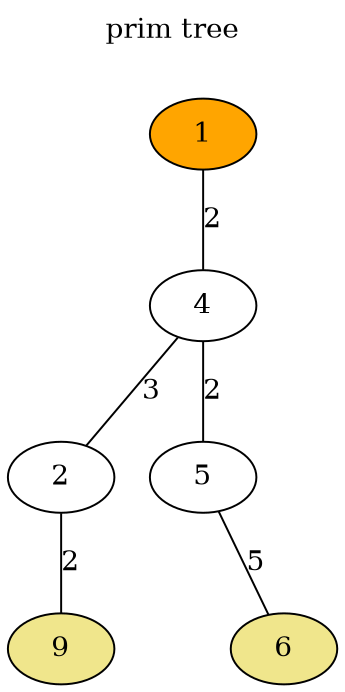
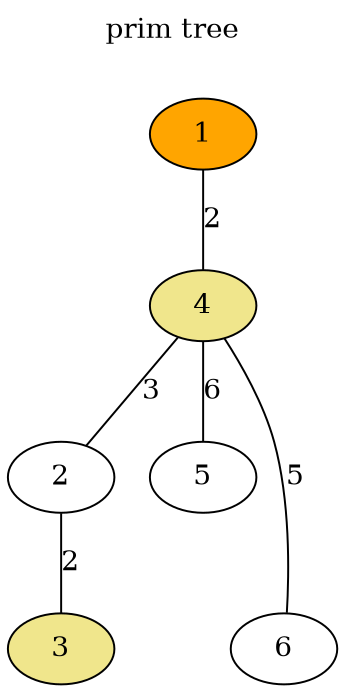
node "4": fillcolor white -> khaki
edge "4" -- "5": label "2" -> "6"
edge "5" -- "6": now "4" -- "6"
node "9": label "9" -> "3"
node "6": fillcolor khaki -> white
